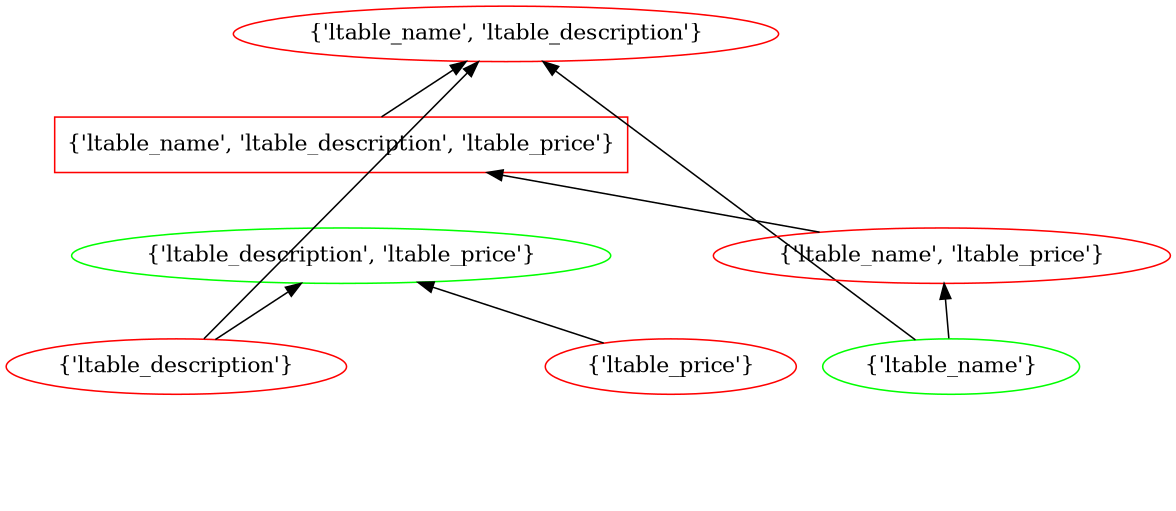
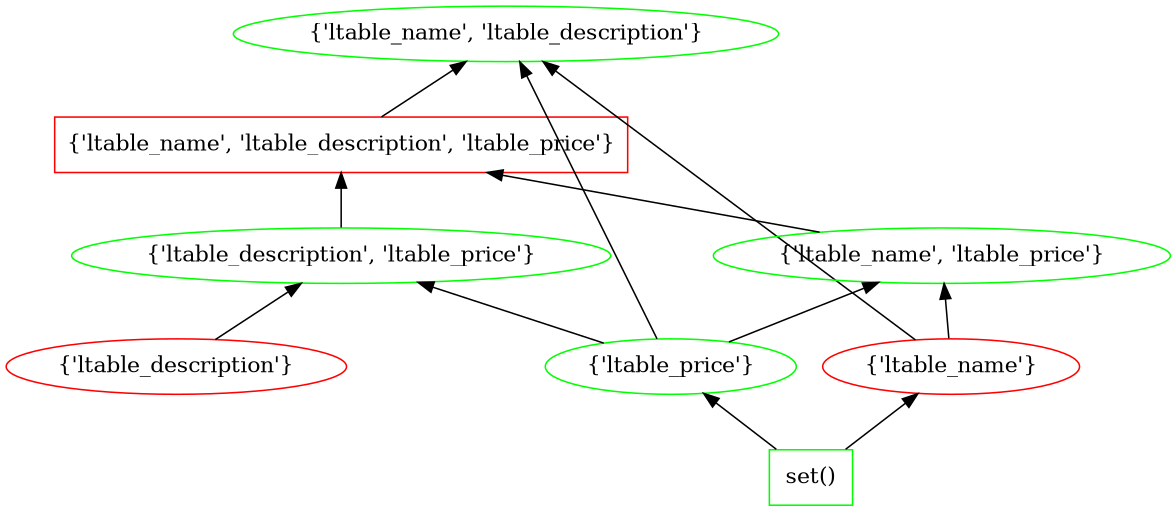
node "{'ltable_name', 'ltable_description'}": color red -> green
edge "{'ltable_description'}" -> "{'ltable_name', 'ltable_description'}": now "{'ltable_price'}" -> "{'ltable_name', 'ltable_description'}"
edge "{'ltable_description', 'ltable_price'}" -> "{'ltable_name', 'ltable_description', 'ltable_price'}": added
node "{'ltable_name', 'ltable_price'}": color red -> green
edge "{'ltable_price'}" -> "{'ltable_name', 'ltable_price'}": added
node "{'ltable_price'}": color red -> green
node "{'ltable_name'}": color green -> red
node "set()": added
